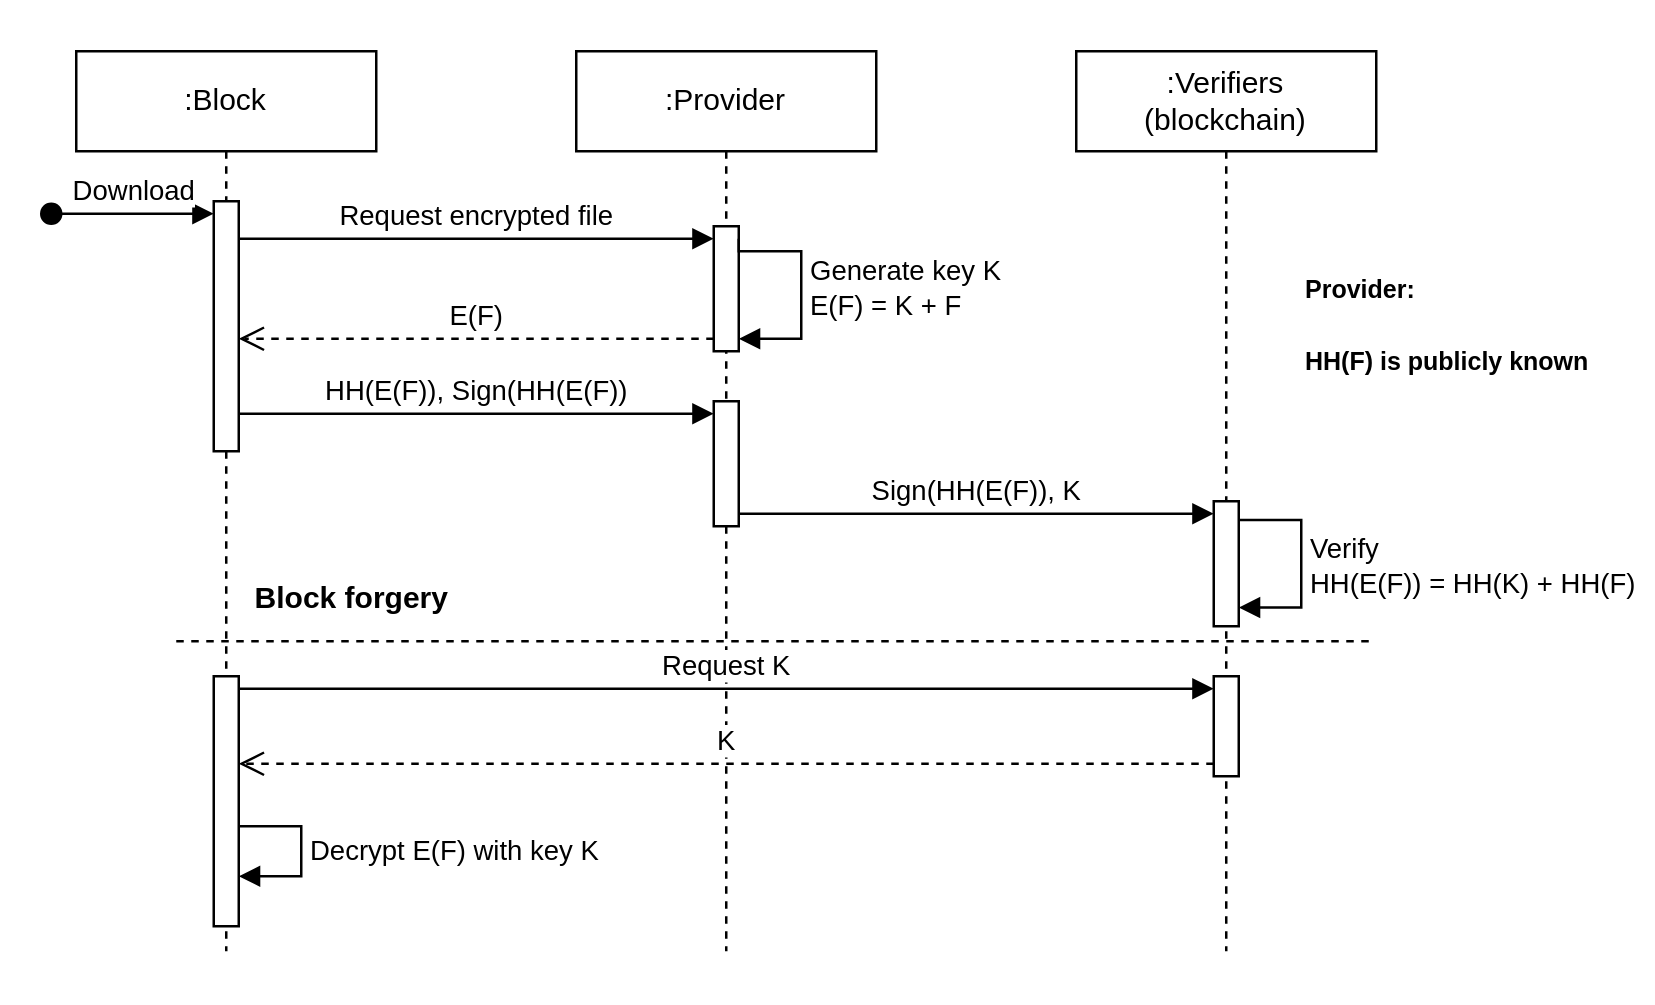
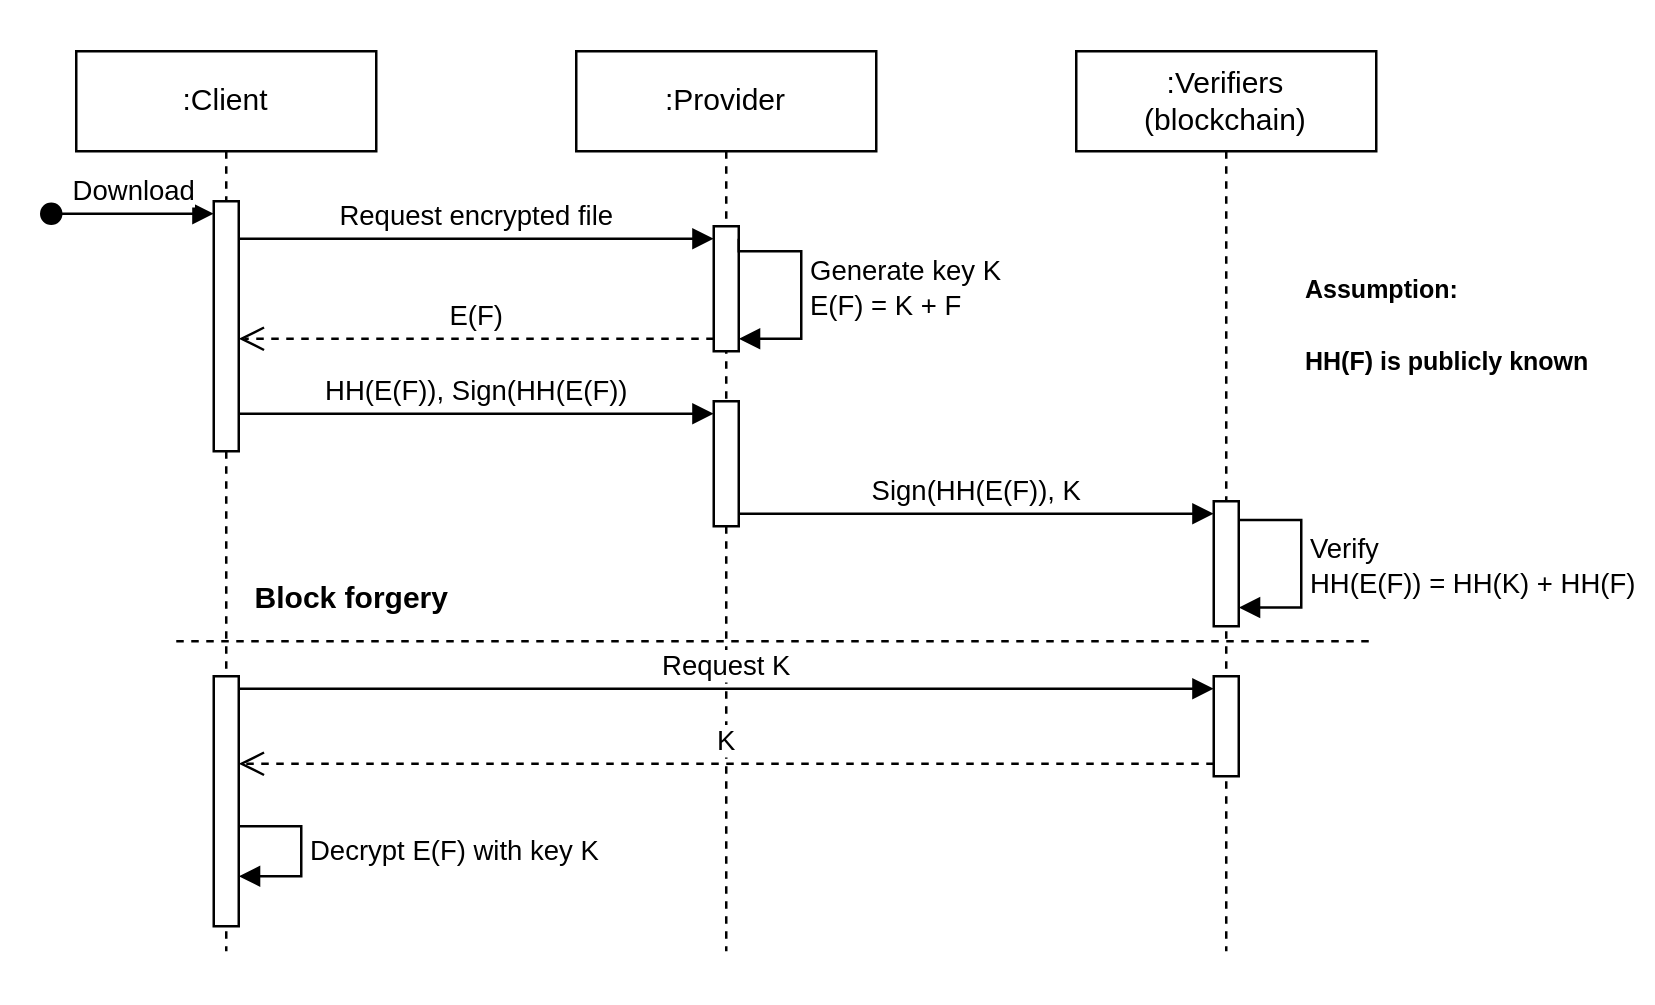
node ":Block": label ":Block" -> ":Client"
node "Provider: HH(F) is publicly known": label "Provider: HH(F) is publicly known" -> "Assumption: HH(F) is publicly known"
